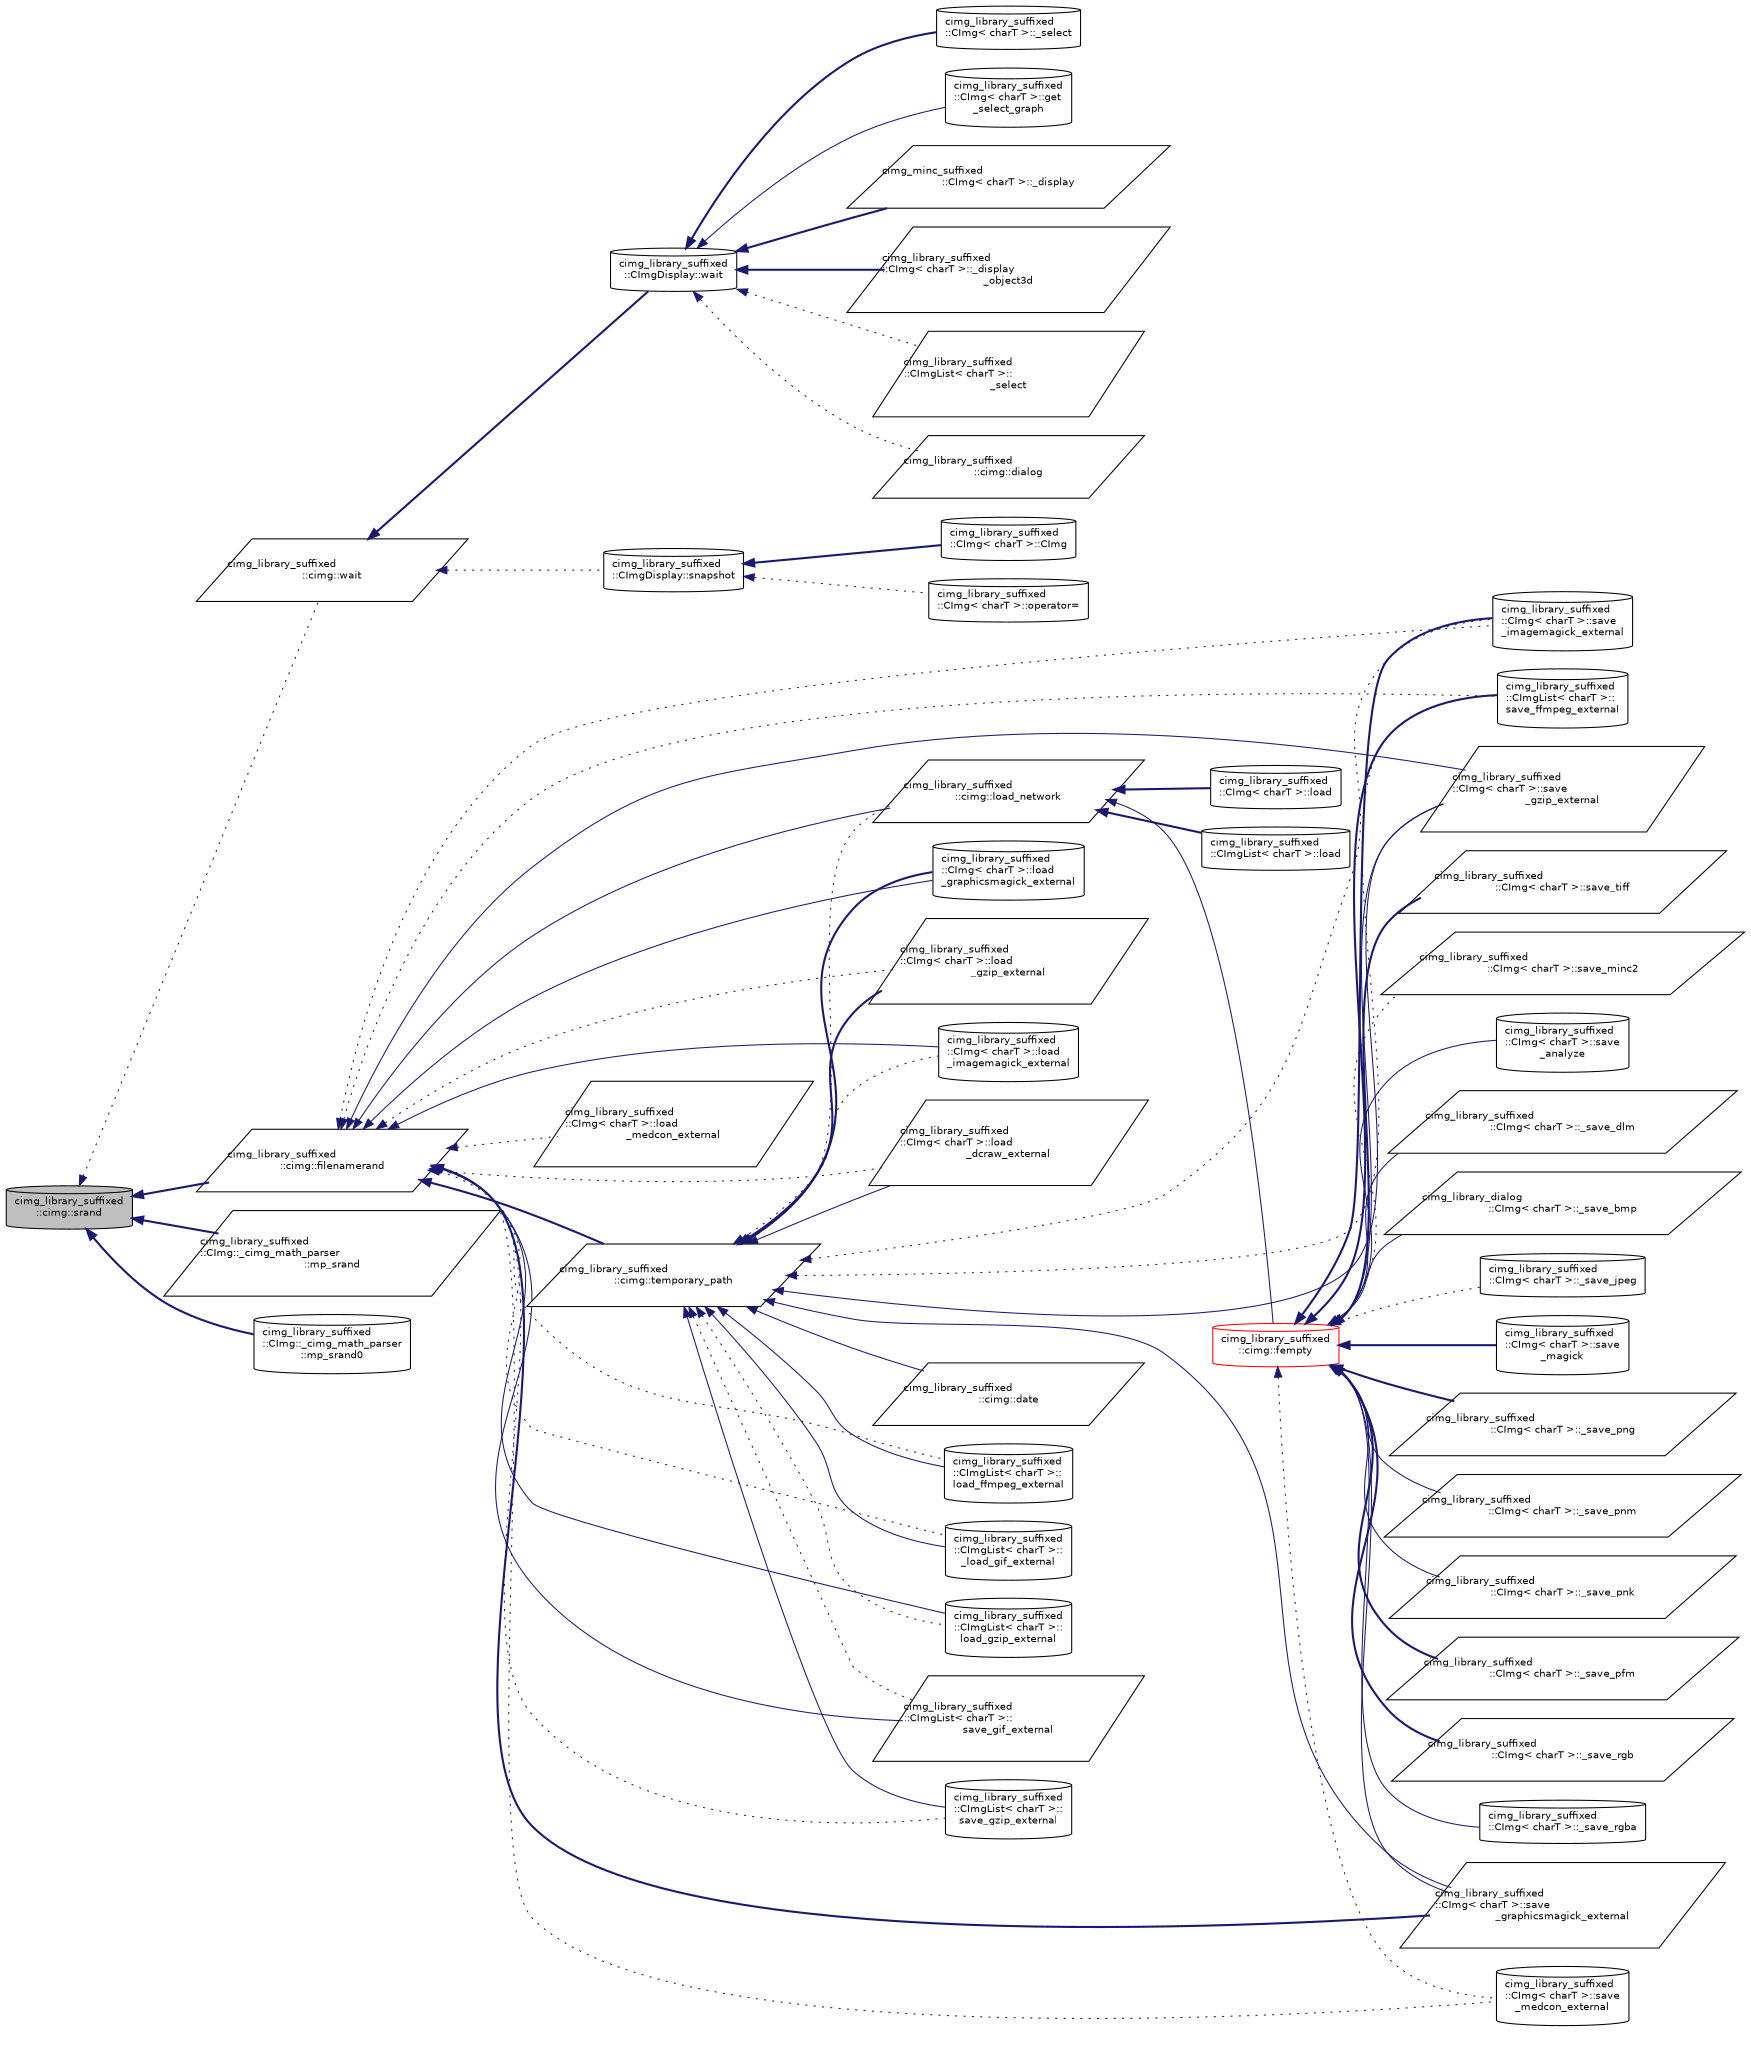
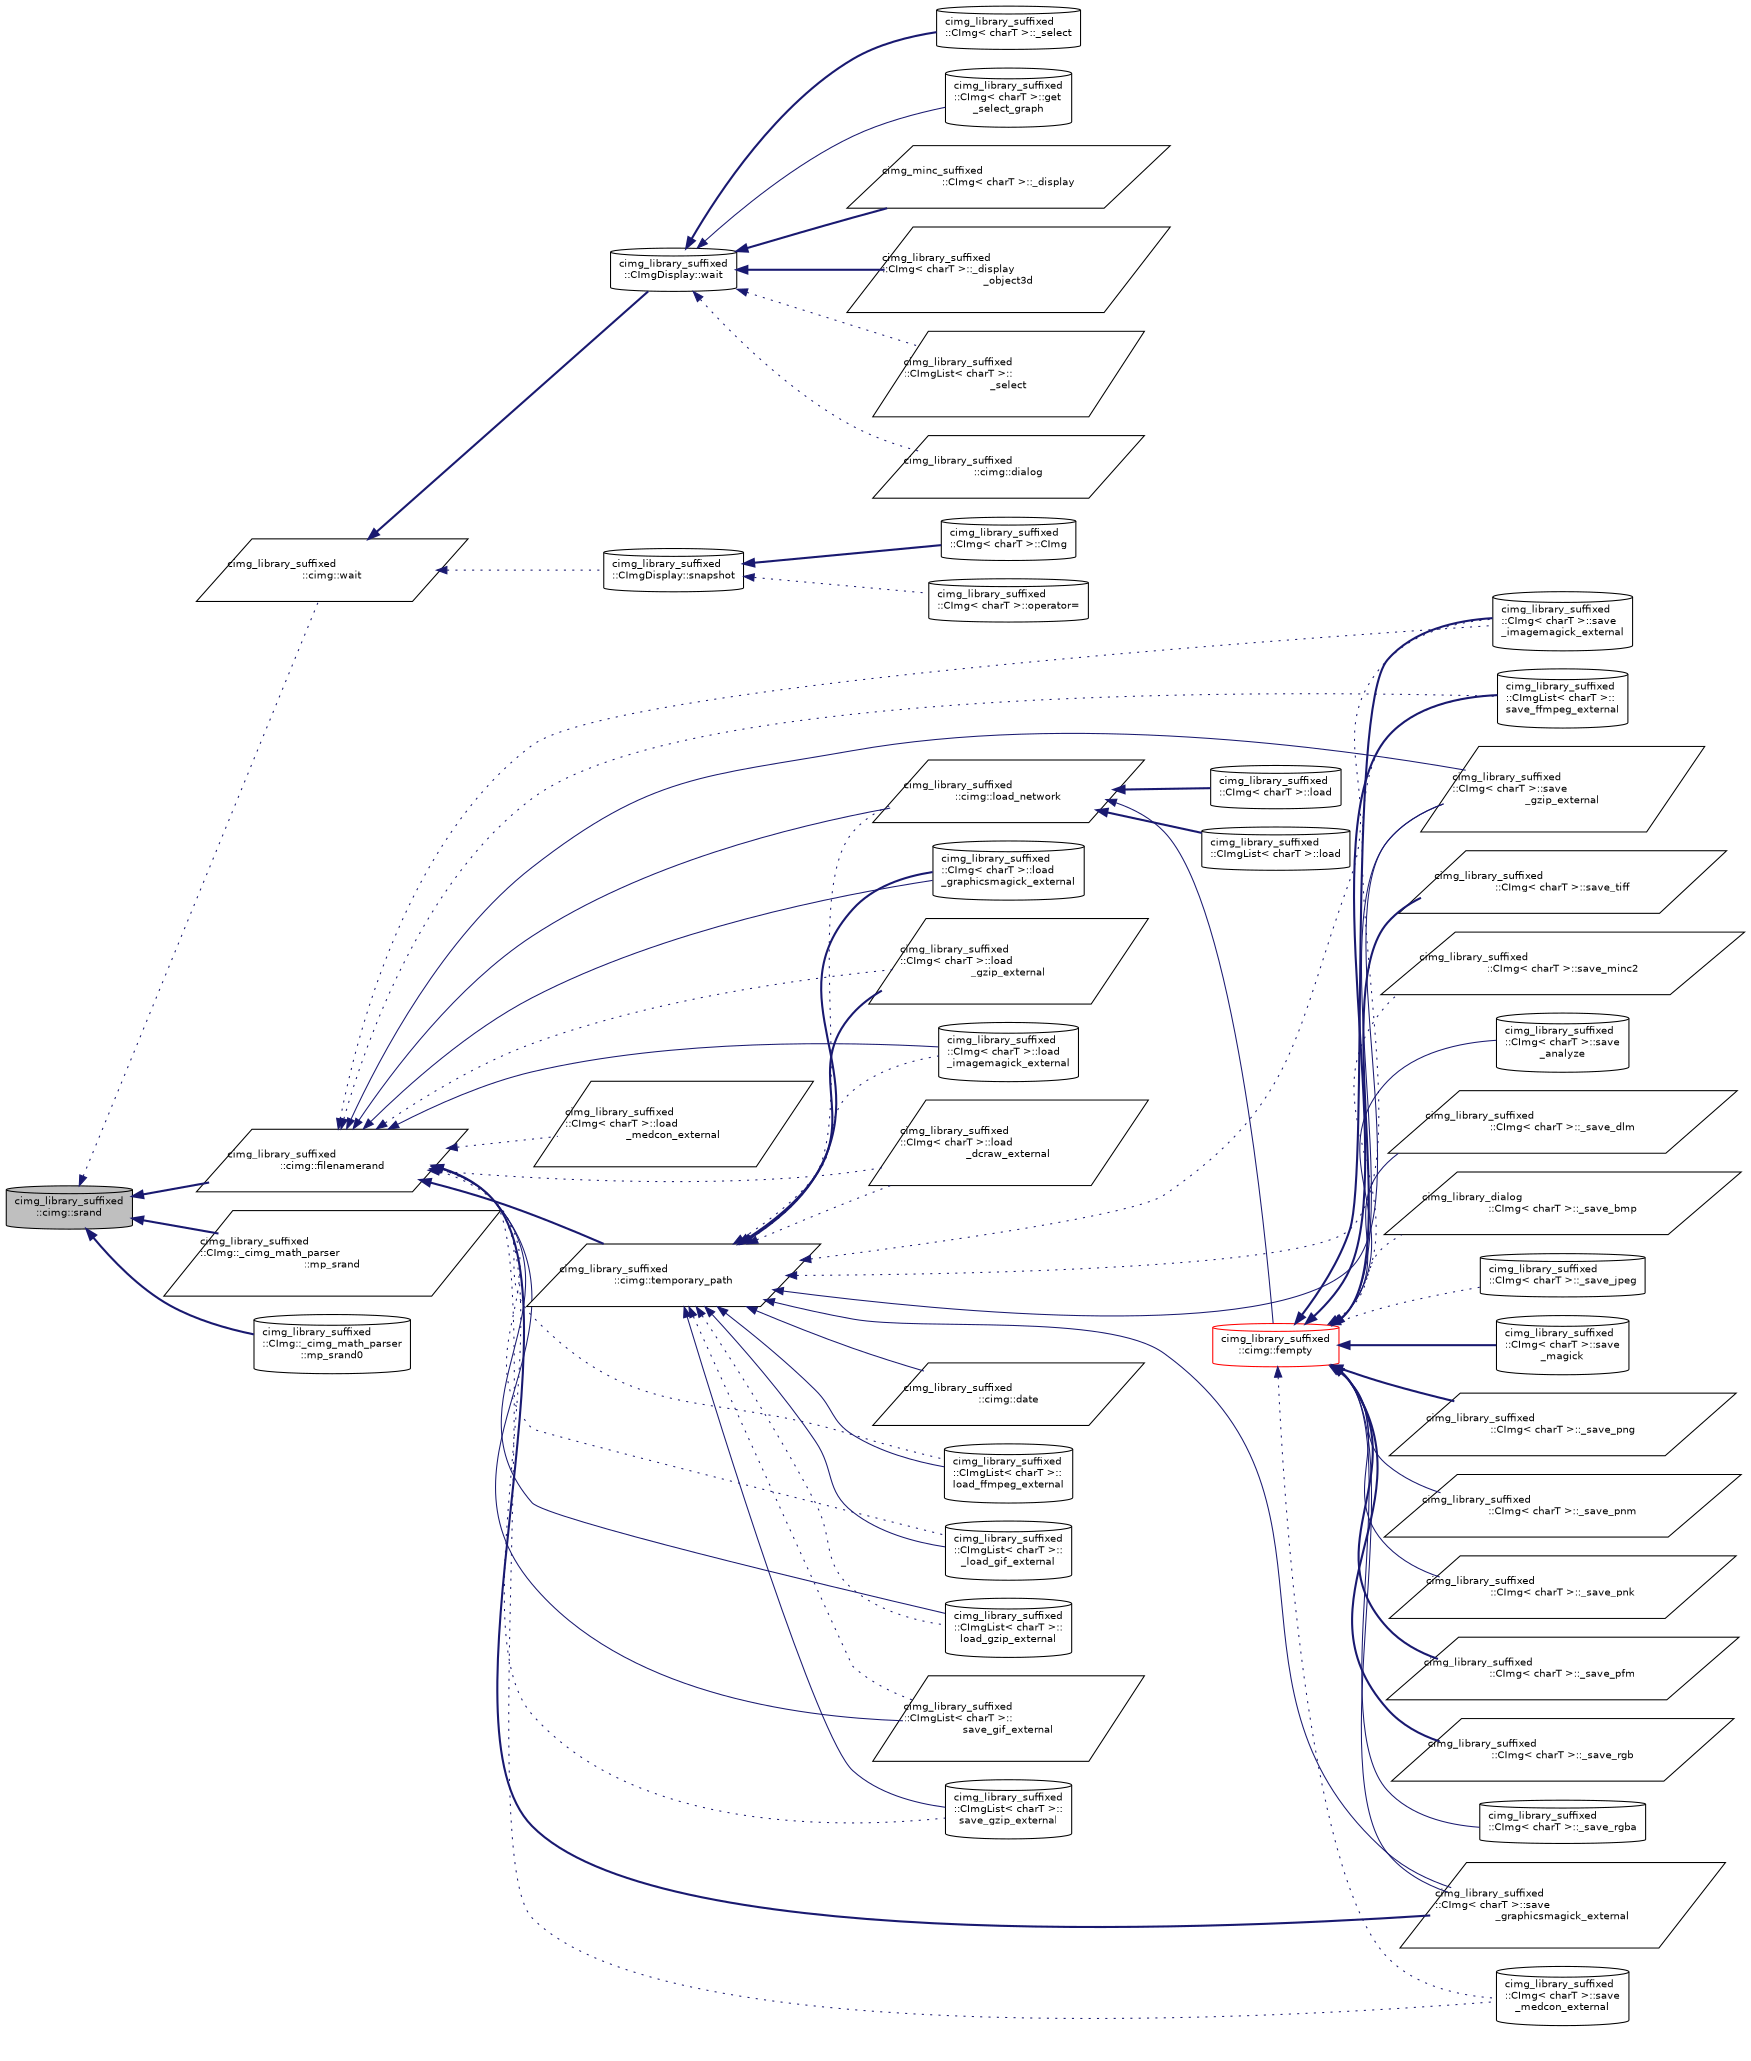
edge "cimg_library_suffixed ::CImg< charT >::load _dcraw_external" -> "cimg_library_suffixed ::cimg::temporary_path": style solid -> dotted
edge "cimg_library_dialog ::CImg< charT >::_save_bmp" -> "cimg_library_suffixed ::cimg::fempty": style solid -> dotted
